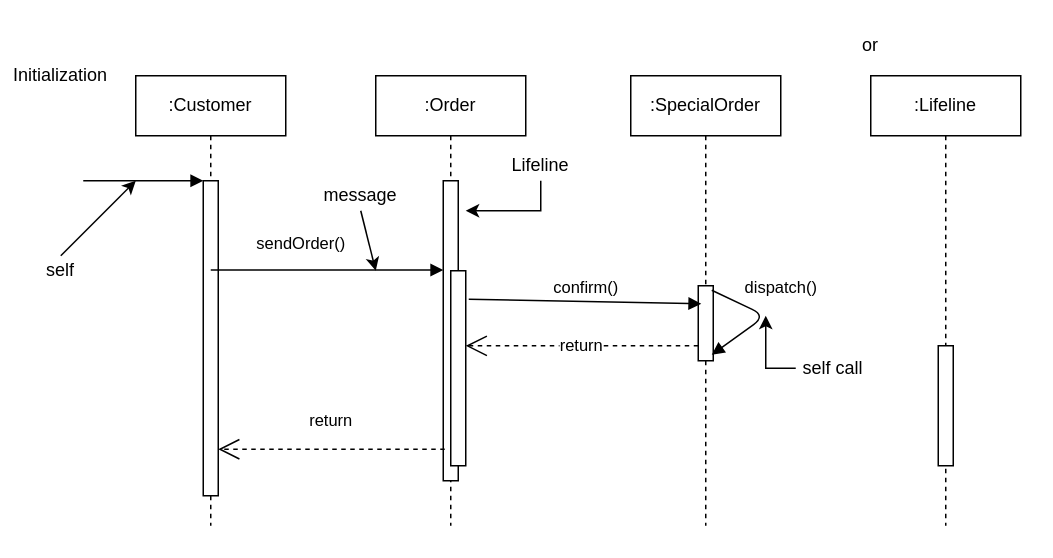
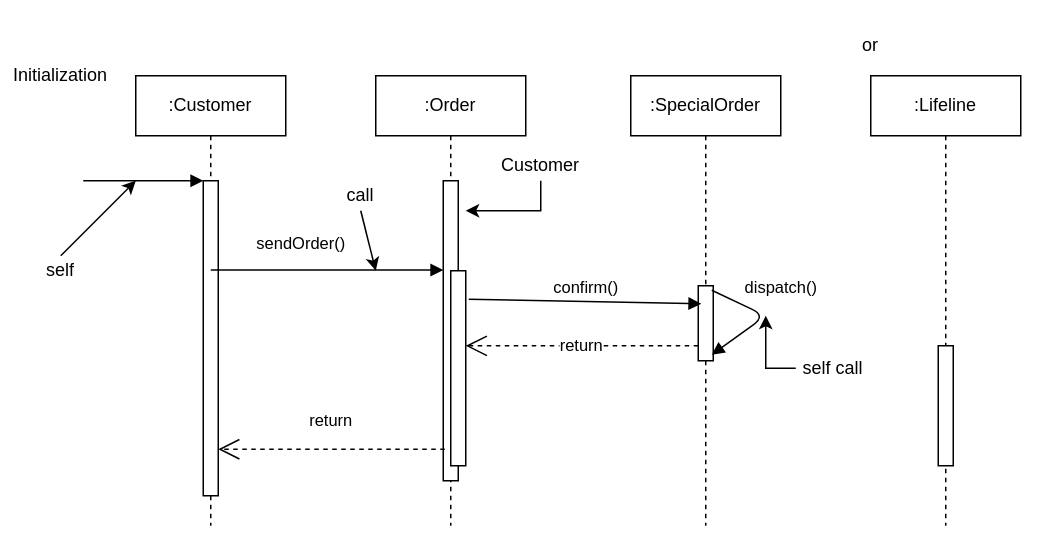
node "Lifeline": label "Lifeline" -> "Customer"
node "message": label "message" -> "call"
